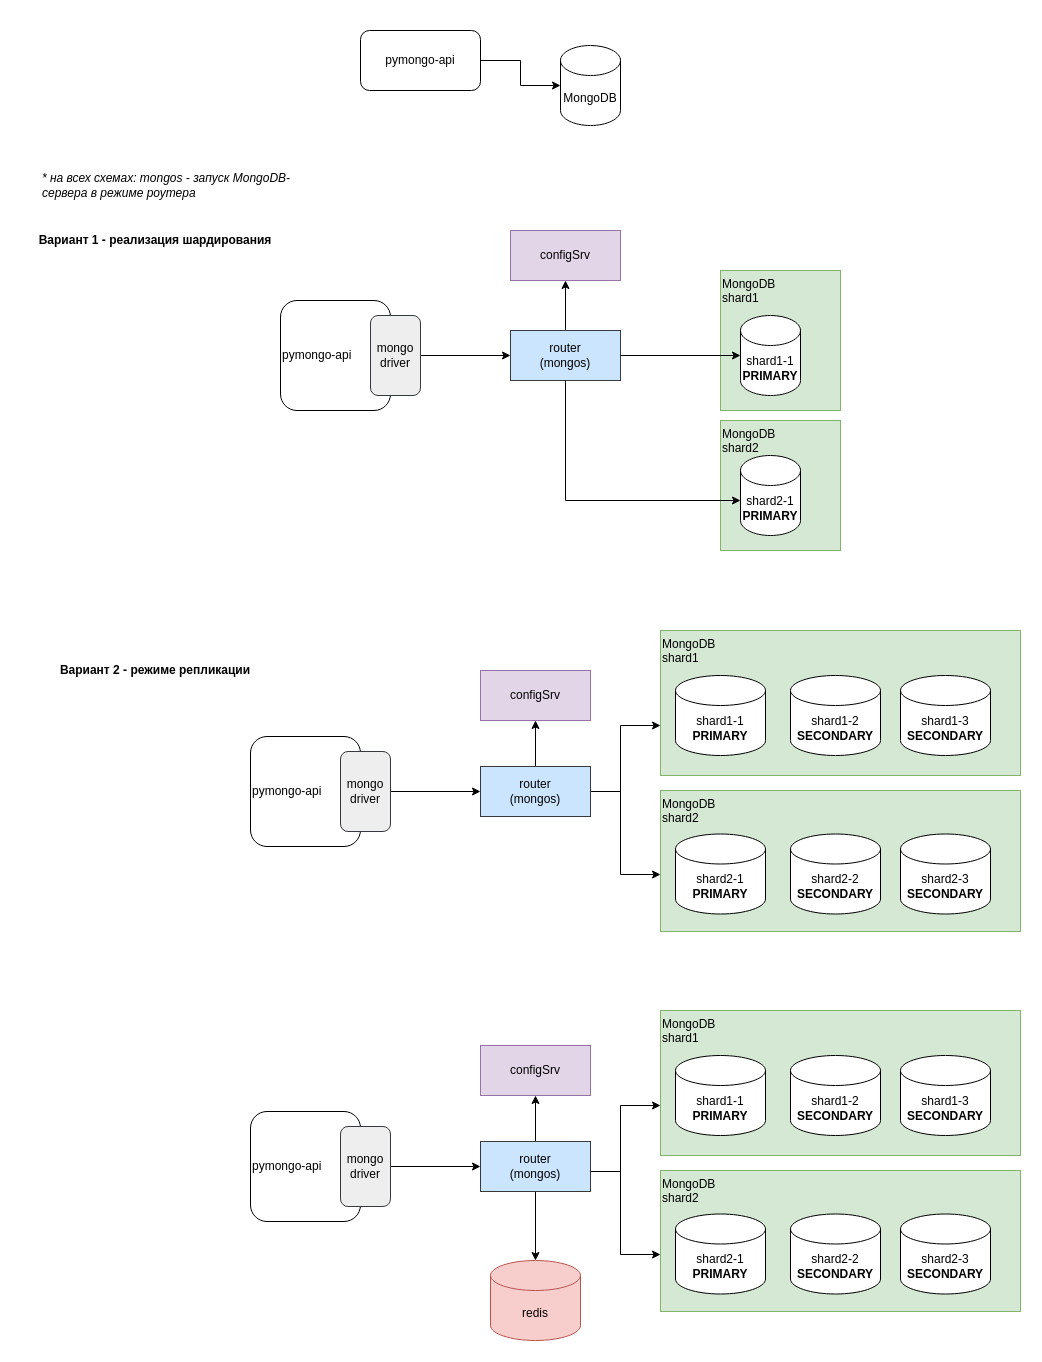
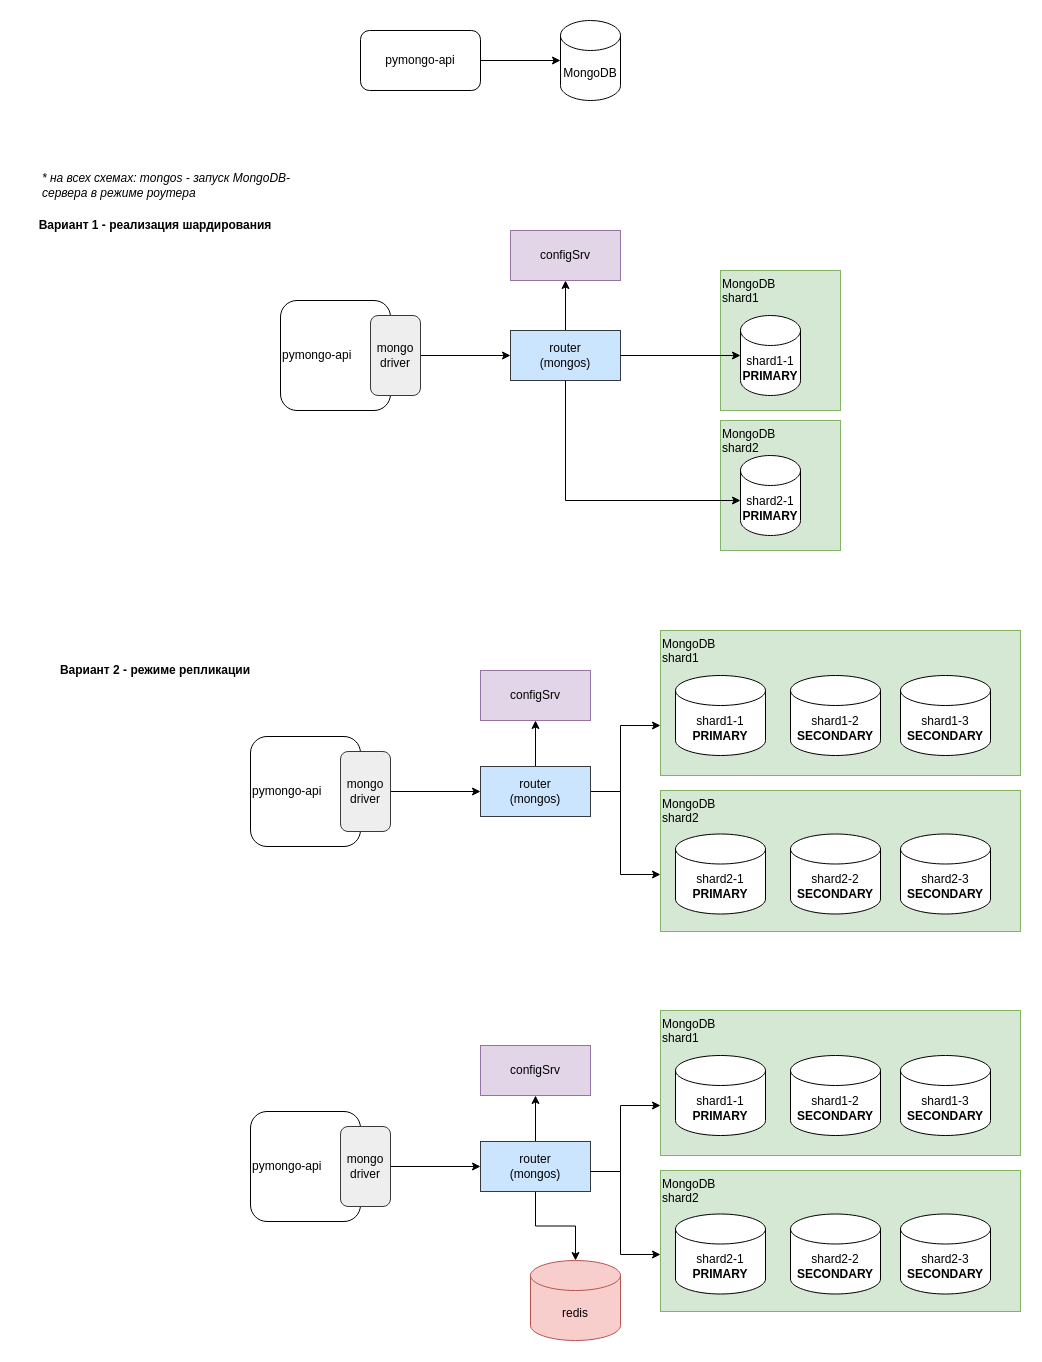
node "MongoDB": moved (591, 86) -> (591, 61)
node "Вариант 1 - реализация шардирования": moved (156, 241) -> (156, 226)
node "redis": moved (536, 1301) -> (576, 1301)
